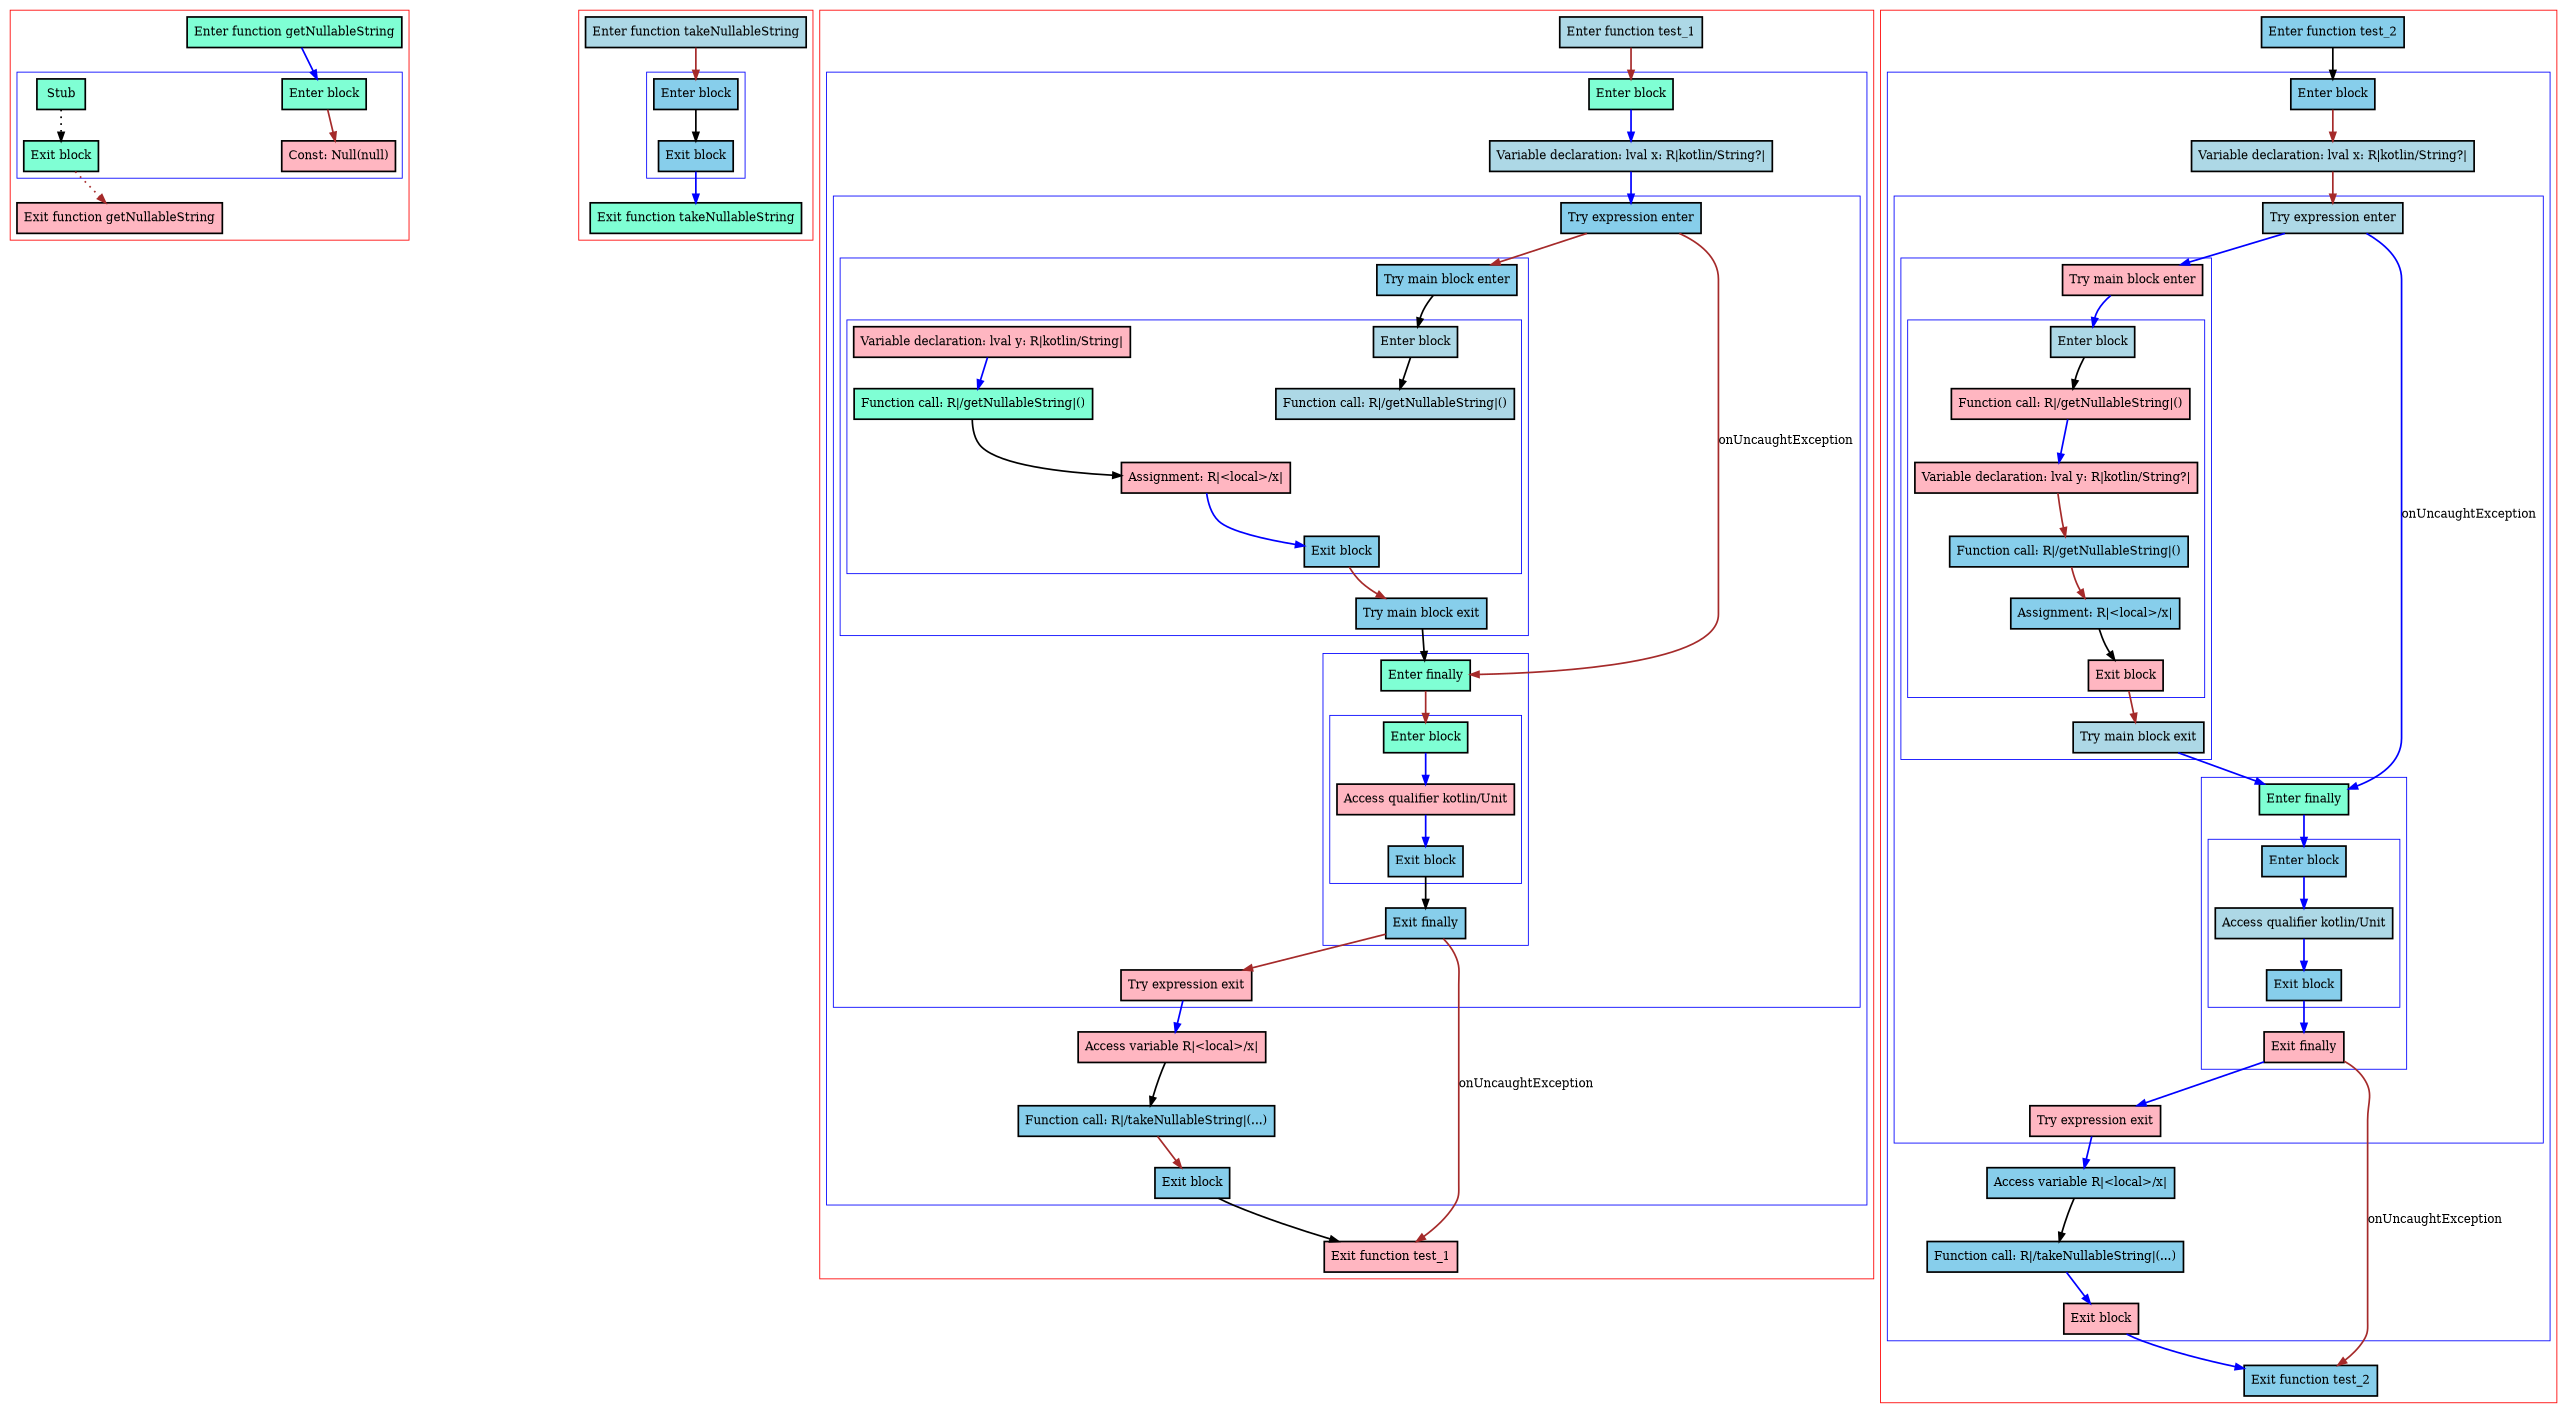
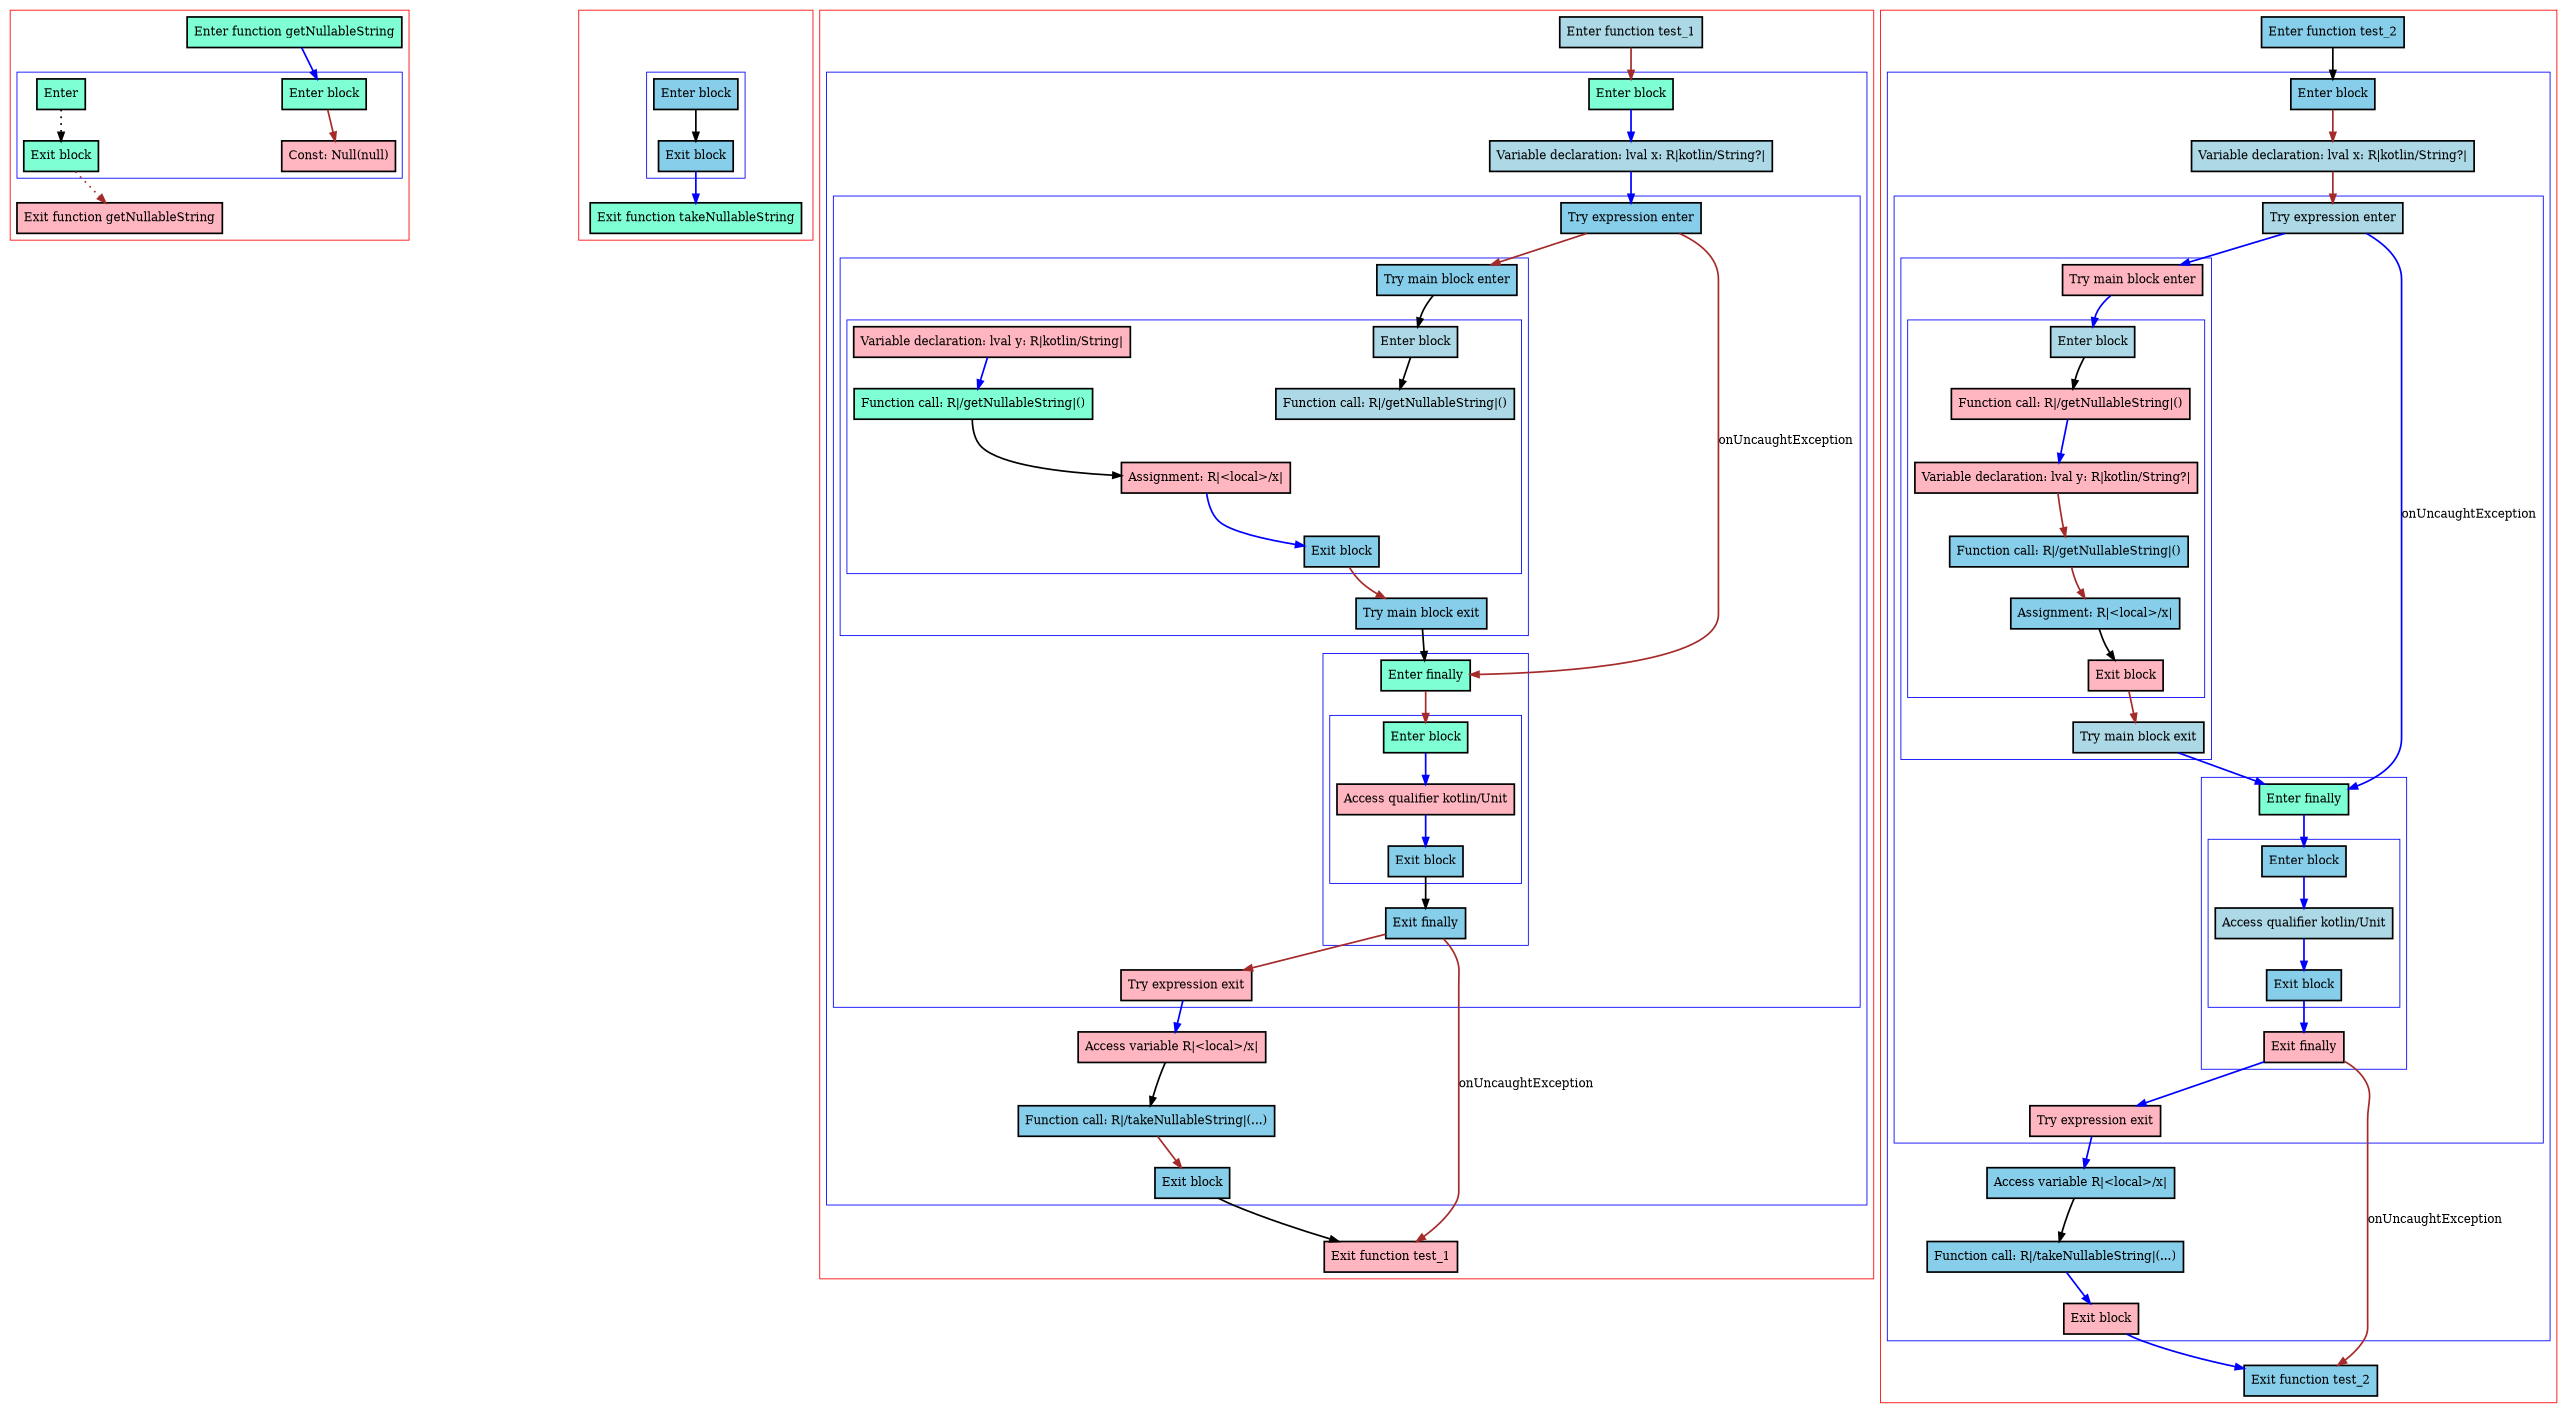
node "Enter function takeNullableString": removed
node "Stub": label "Stub" -> "Enter"
